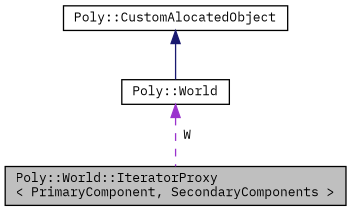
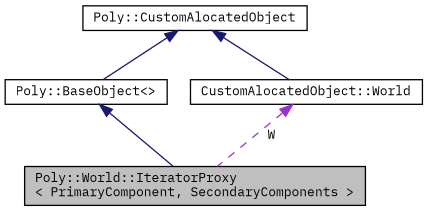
node "Poly::BaseObject<>": added
node "Poly::World": label "Poly::World" -> "CustomAlocatedObject::World"
